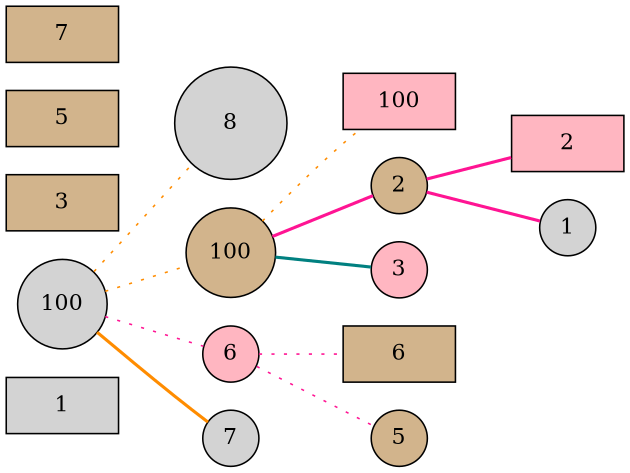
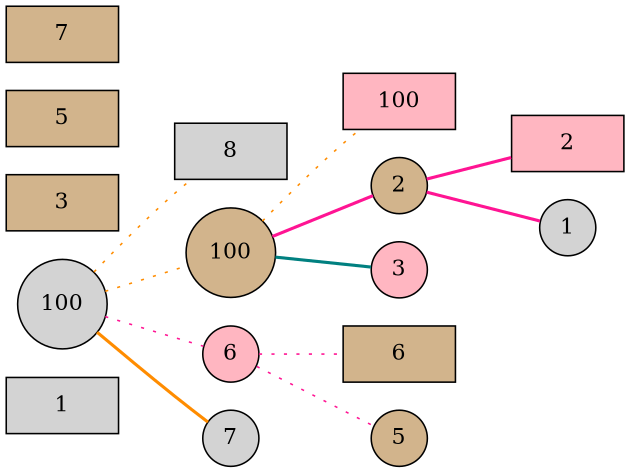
node "8": shape circle -> box
